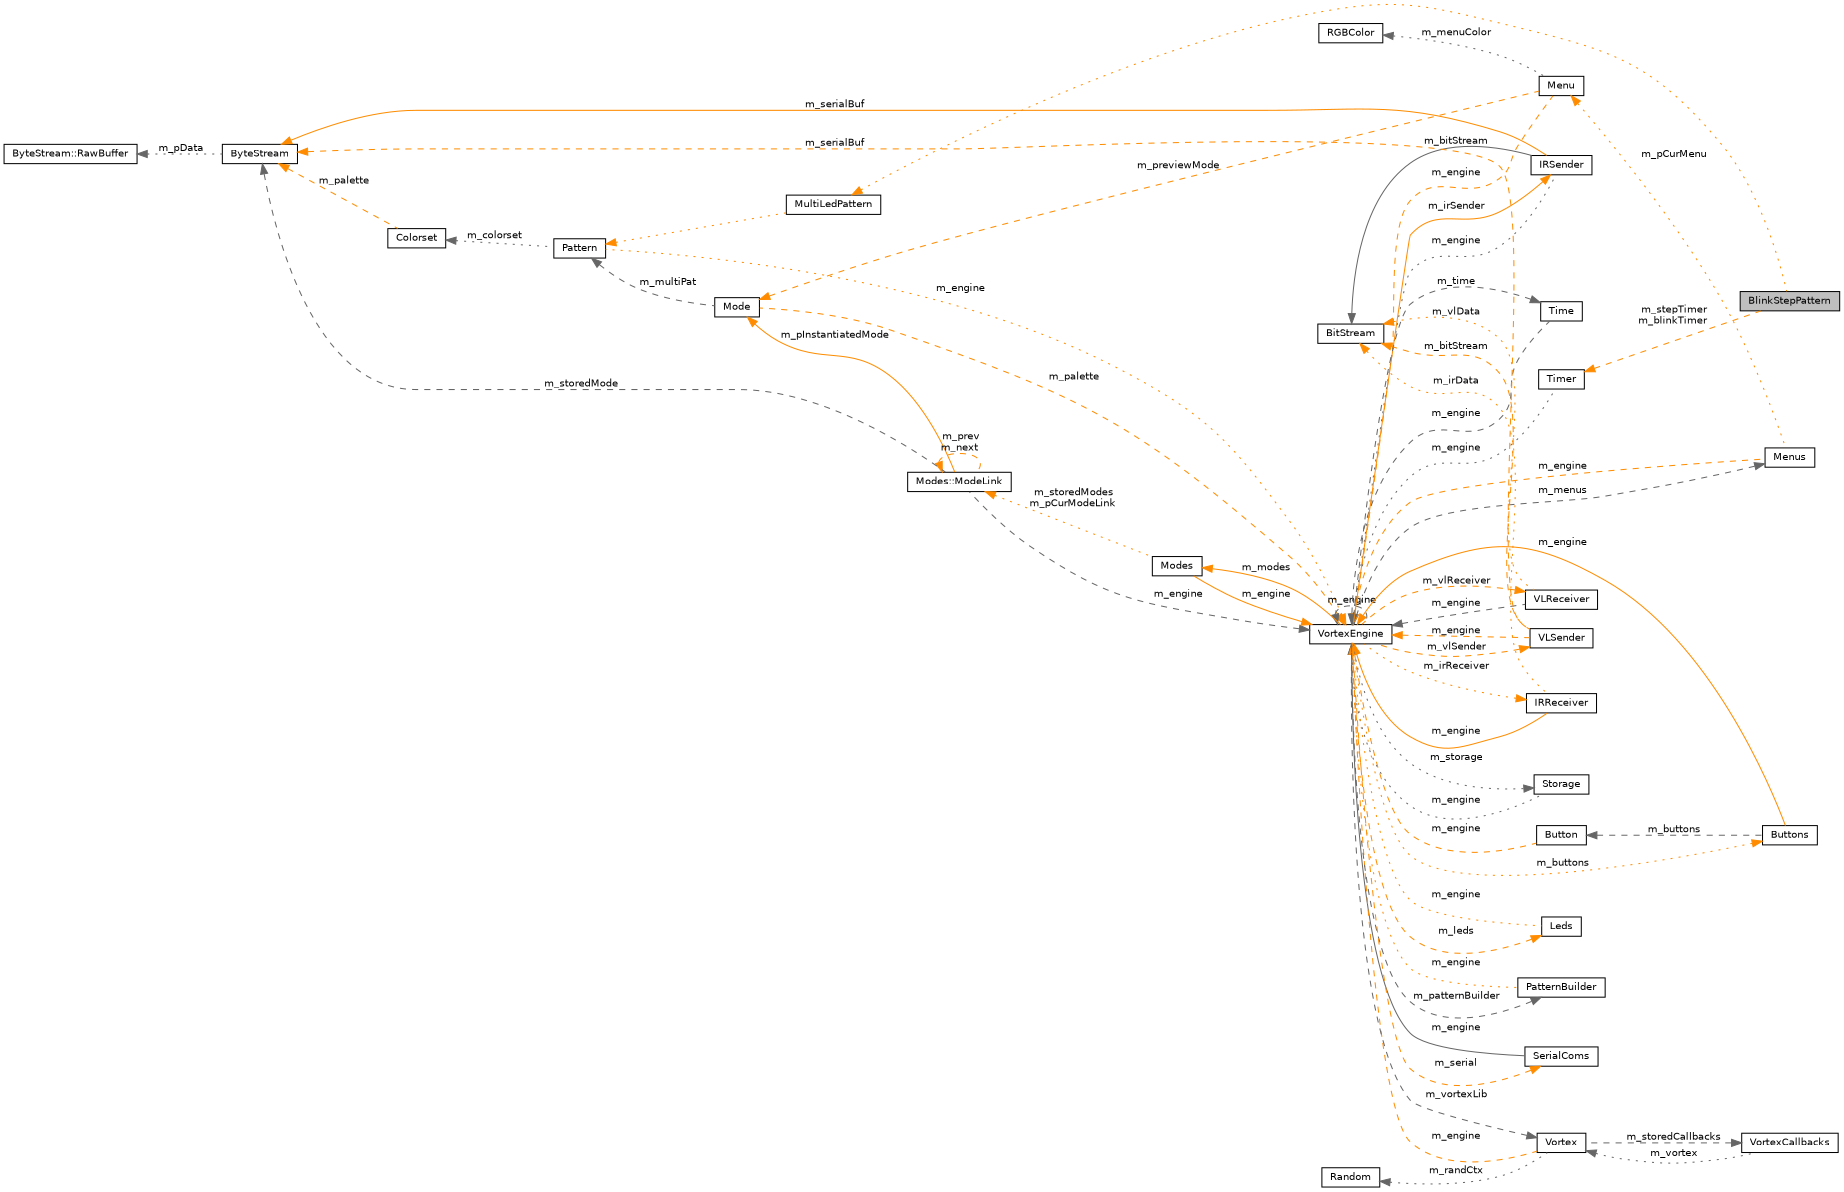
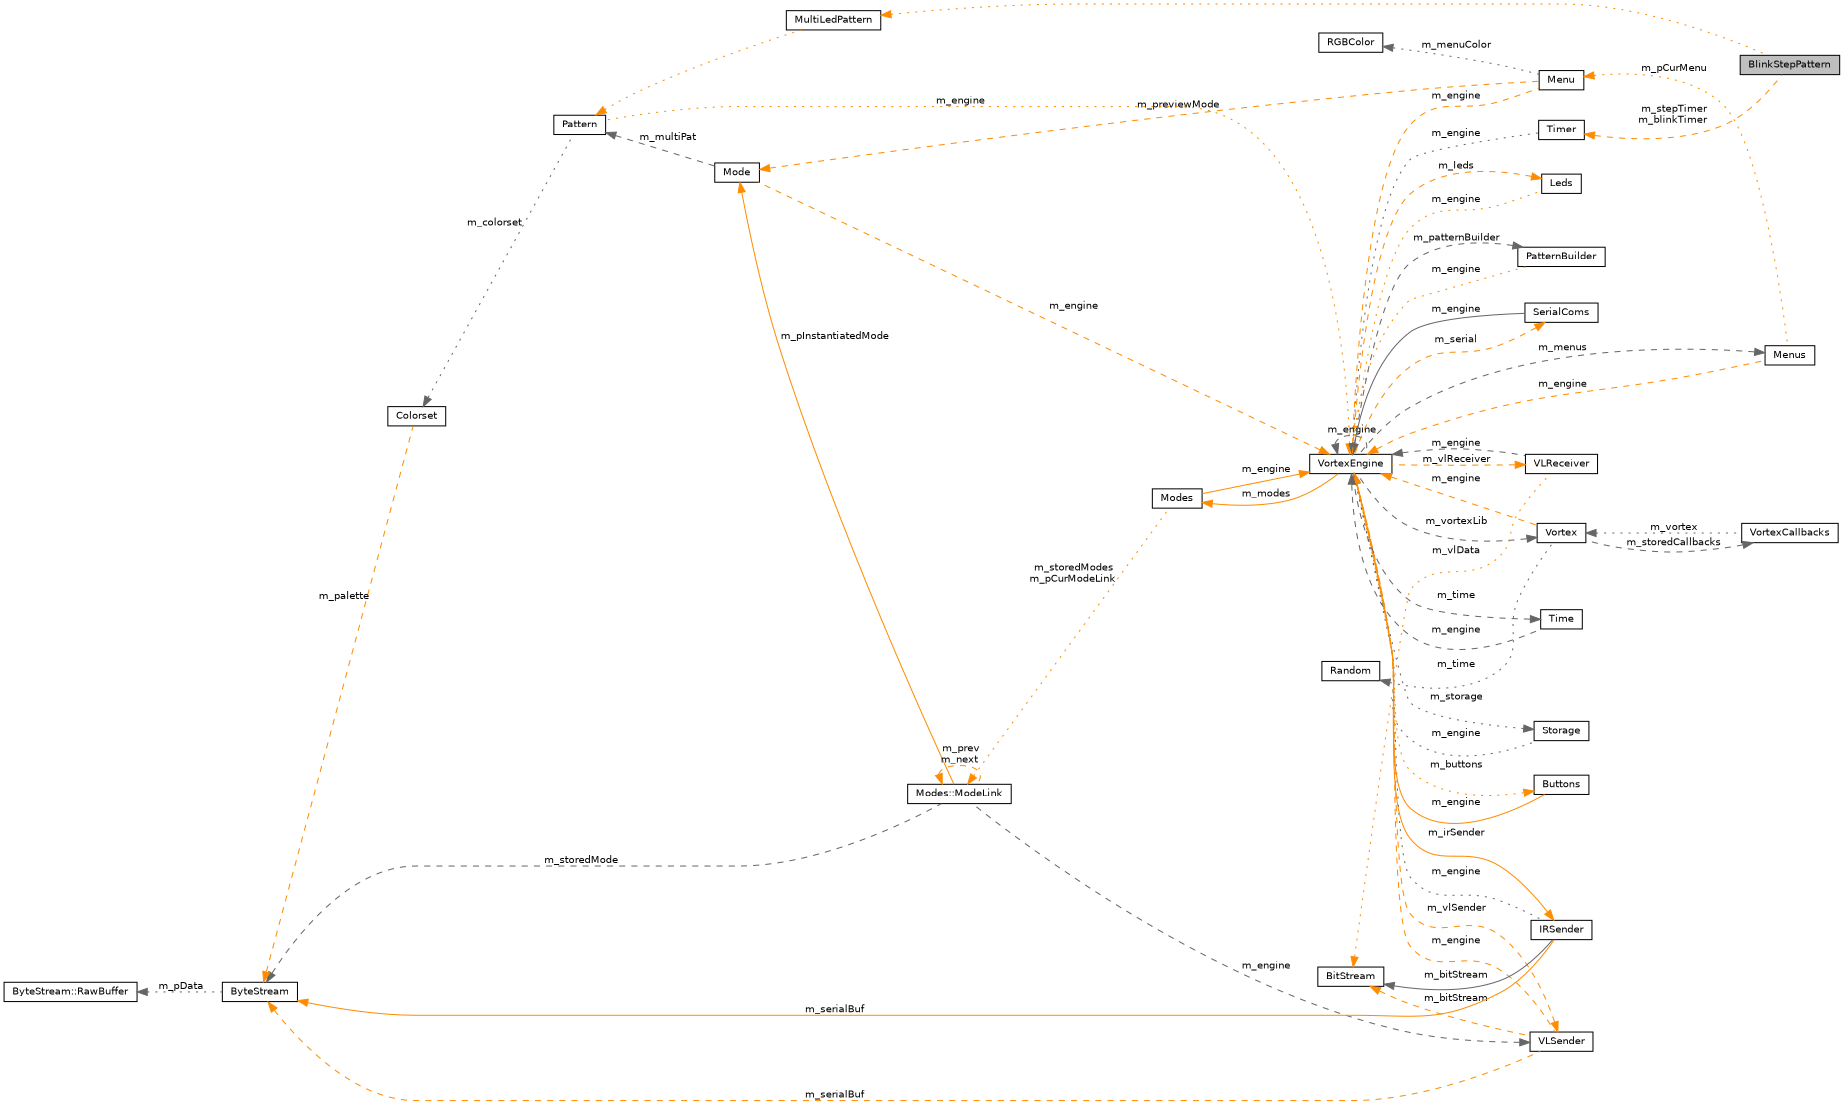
edge "Mode" -> "VortexEngine": label " m_palette" -> " m_engine"
edge "Modes::ModeLink" -> "VortexEngine": now "Modes::ModeLink" -> "VLSender"
node "IRReceiver": removed
node "Button": removed
edge "Vortex" -> "Random": label " m_randCtx" -> " m_time"
